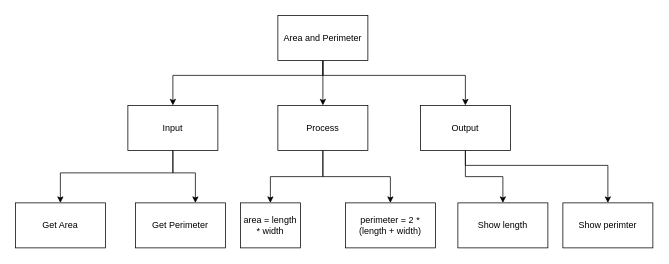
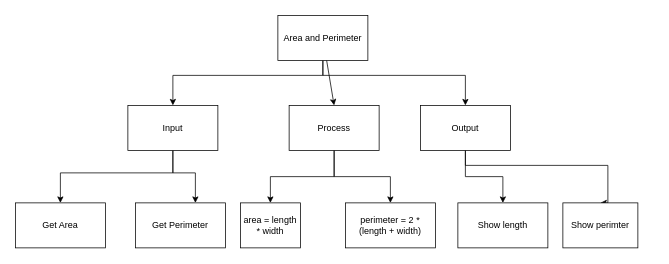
node "Process": moved (323, 128) -> (334, 128)
node "Show perimter": size 90x45 -> 75x45
